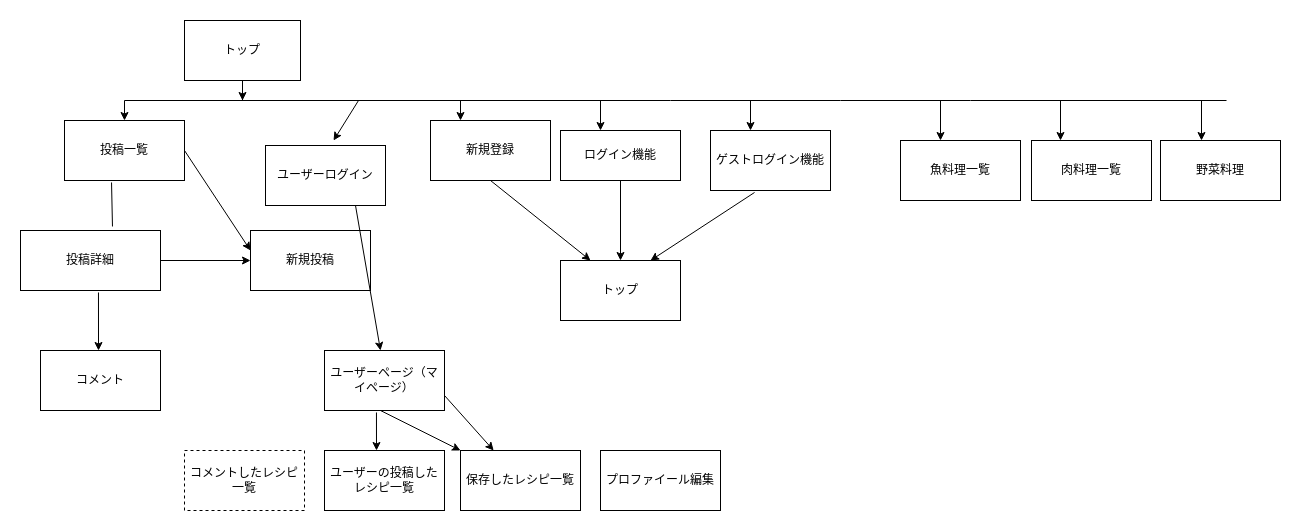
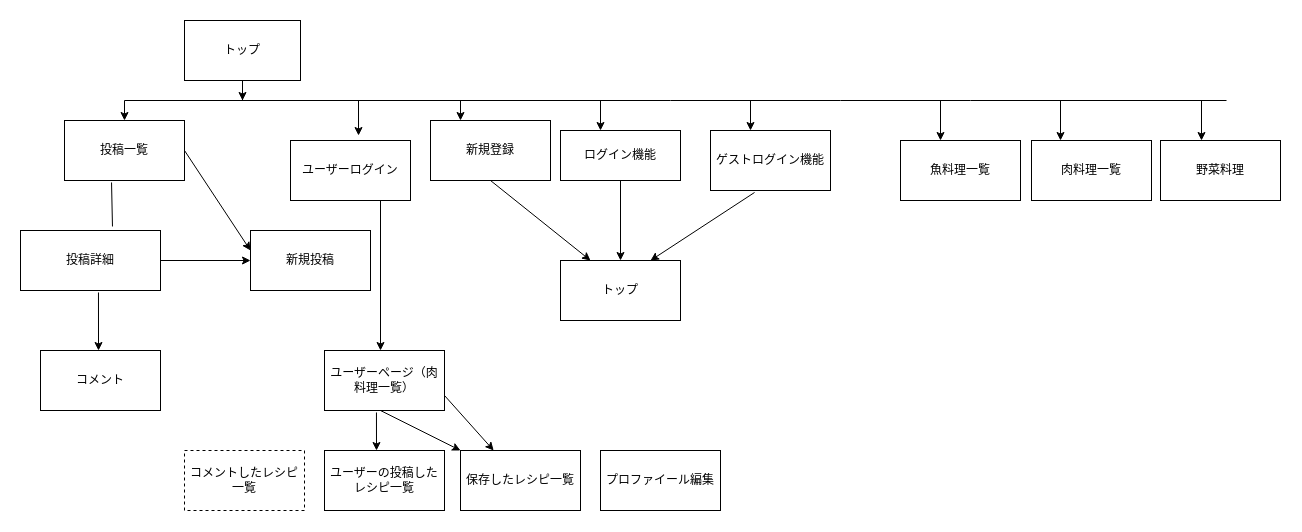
node "ユーザーログイン": moved (326, 176) -> (351, 171)
node "ユーザーページ（マイページ）": label "ユーザーページ（マイページ）" -> "ユーザーページ（肉料理一覧）"
